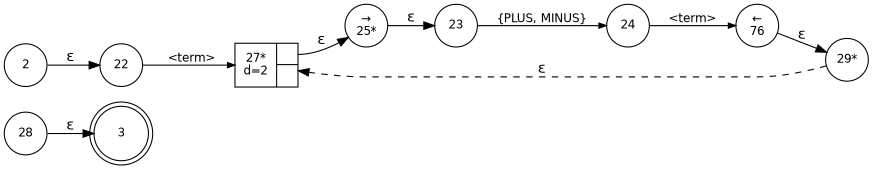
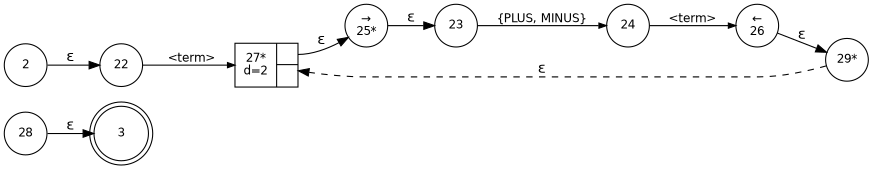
node "← 76": label "← 76" -> "← 26"
